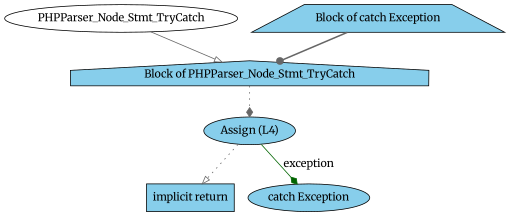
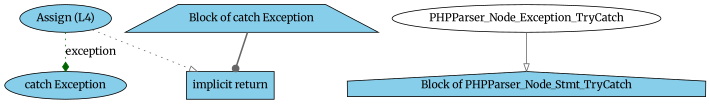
node "PHPParser_Node_Stmt_TryCatch": label "PHPParser_Node_Stmt_TryCatch" -> "PHPParser_Node_Exception_TryCatch"
edge "Block of catch Exception" -> "Block of PHPParser_Node_Stmt_TryCatch": now "Block of catch Exception" -> "implicit return"
edge "Block of PHPParser_Node_Stmt_TryCatch" -> "Assign (L4)": removed
edge "Assign (L4)" -> "catch Exception": style solid -> dotted
